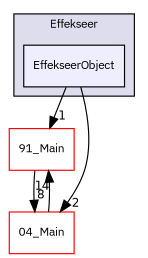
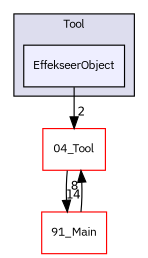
cluster "Effekseer": label "Effekseer" -> "Tool"
edge "EffekseerObject" -> "91_Main": removed
node "04_Main": label "04_Main" -> "04_Tool"
